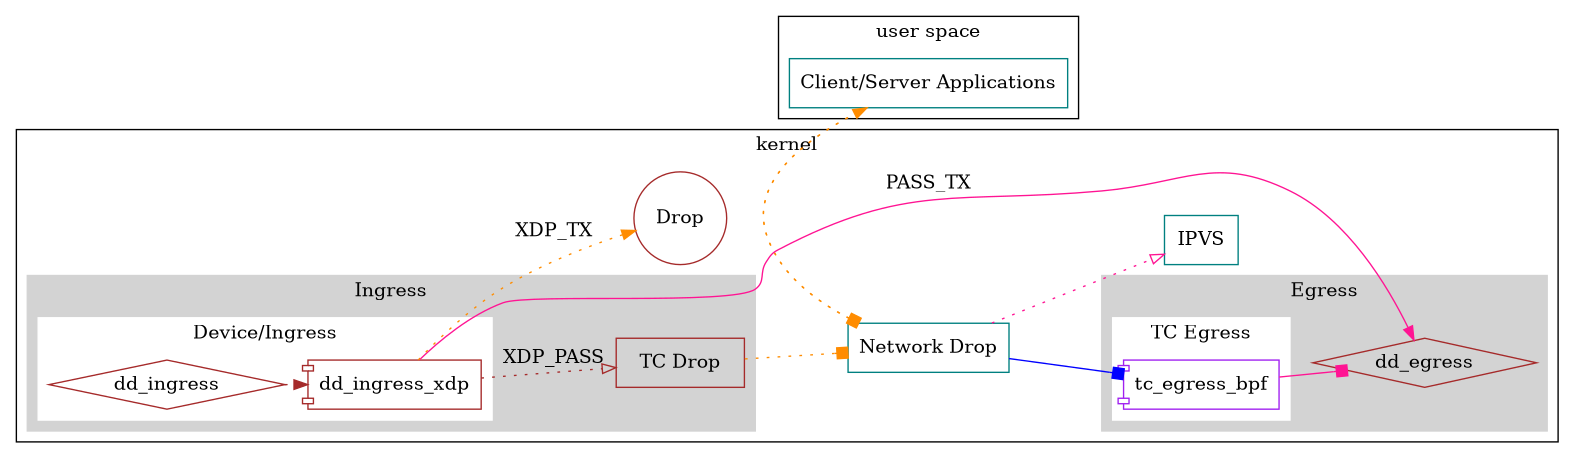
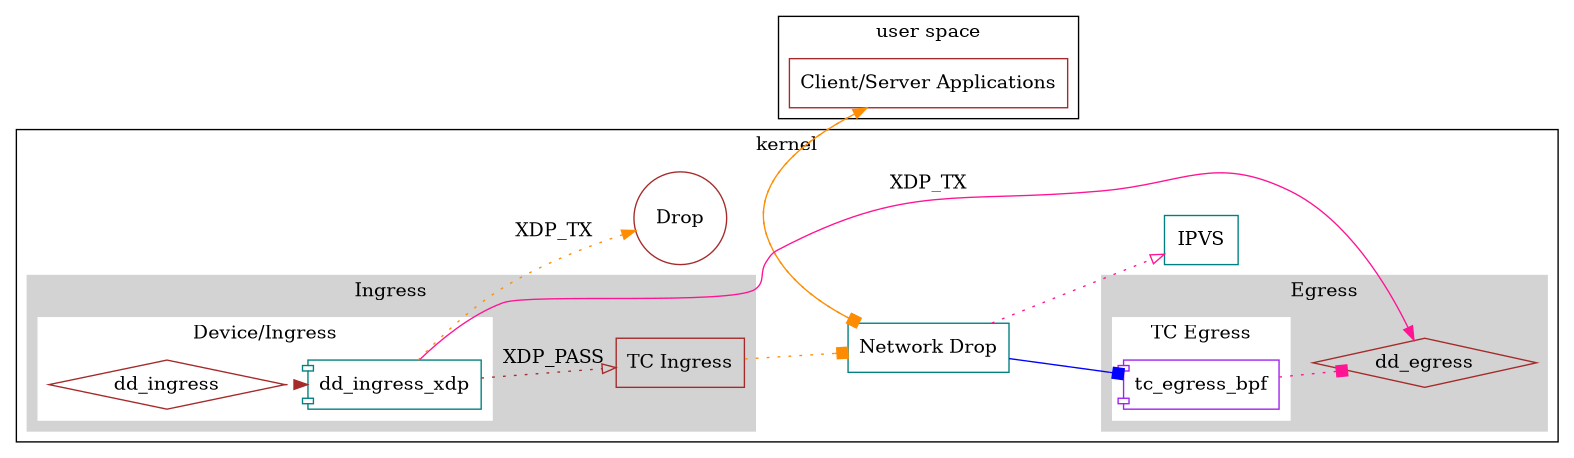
node "Client/Server Applications": color teal -> brown
edge "dd_ingress_xdp" -> "dd_egress": label "PASS_TX" -> "XDP_TX"
edge "Client/Server Applications" -> "Network Drop": style dotted -> solid
node "TC Drop": label "TC Drop" -> "TC Ingress"
edge "tc_egress_bpf" -> "dd_egress": style solid -> dotted
node "dd_ingress_xdp": color brown -> teal
